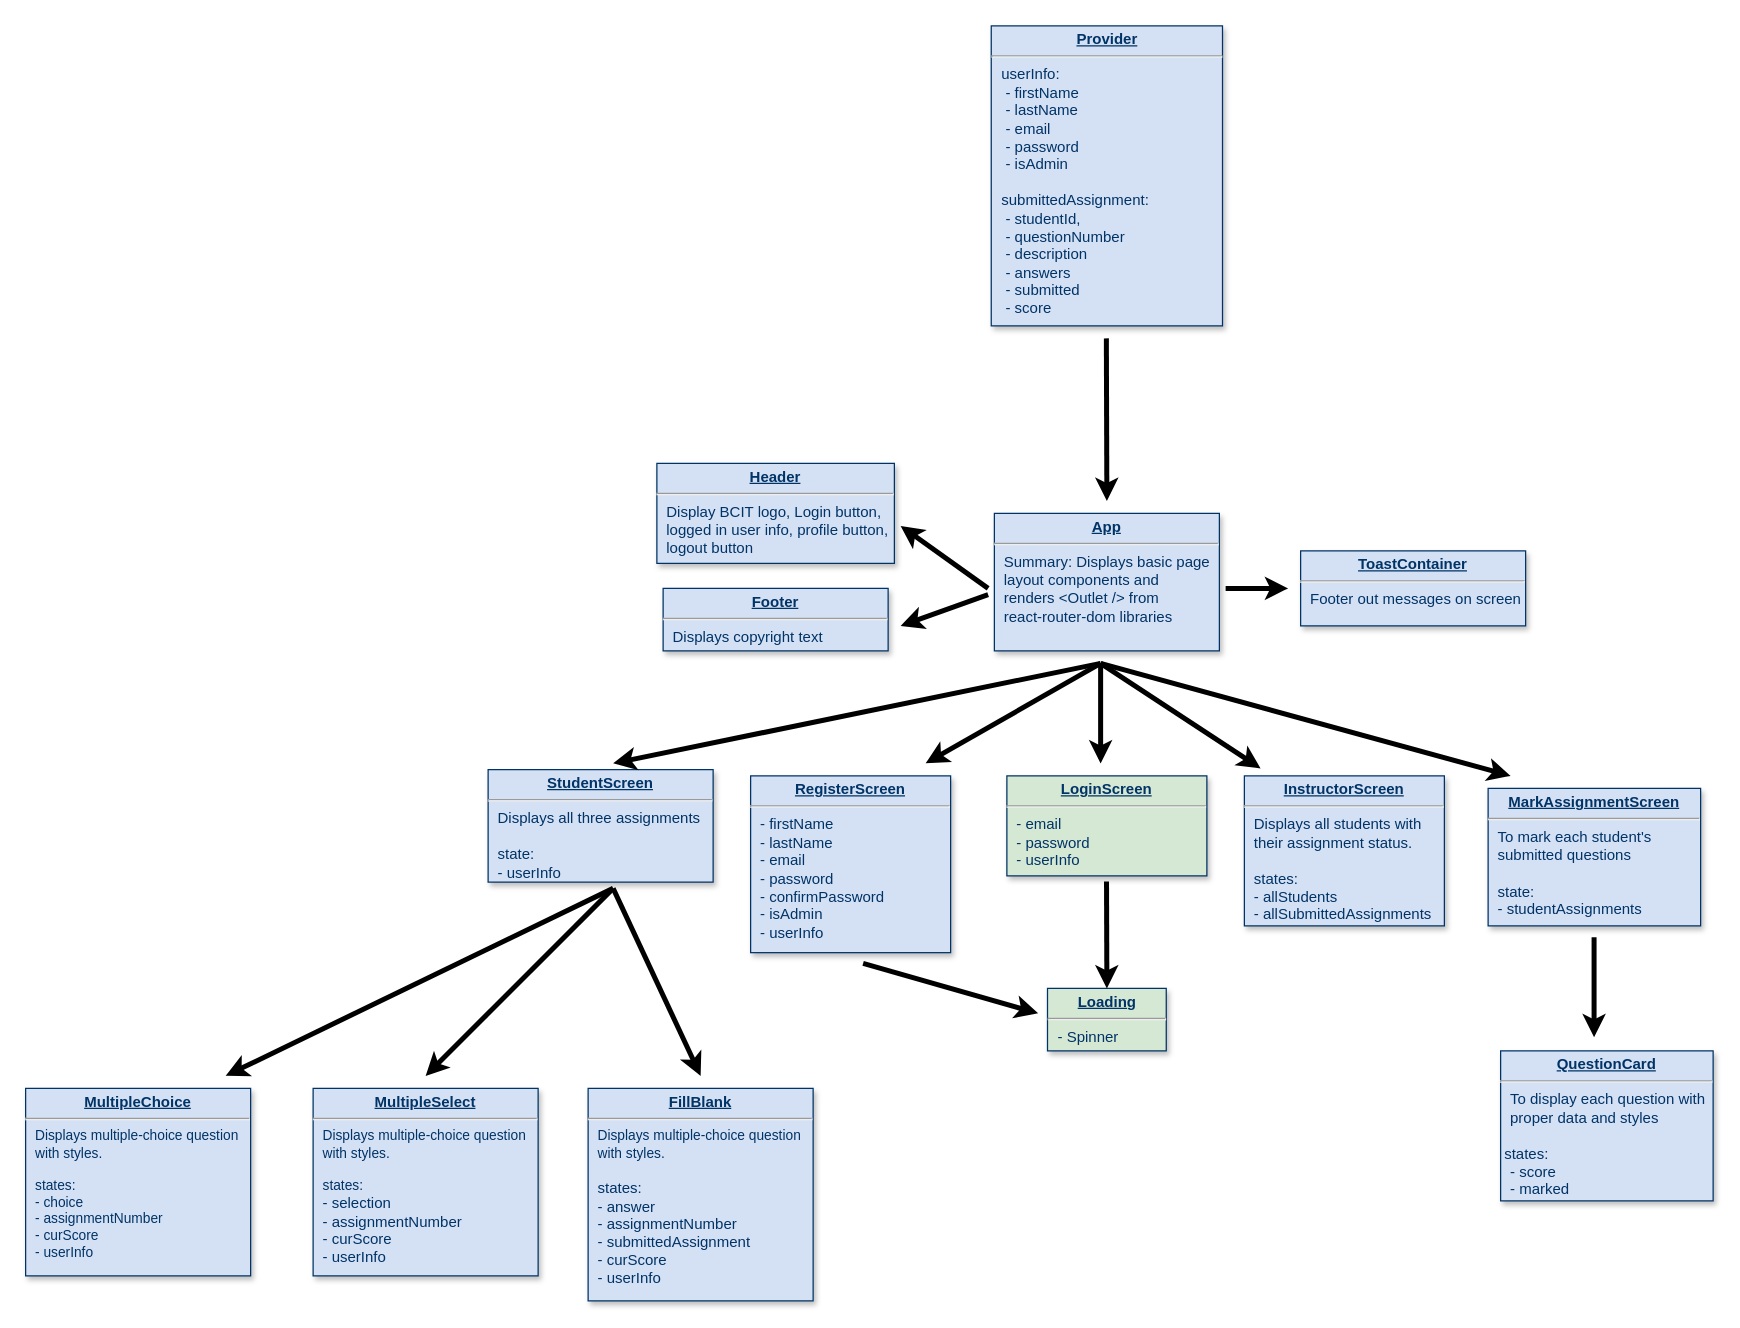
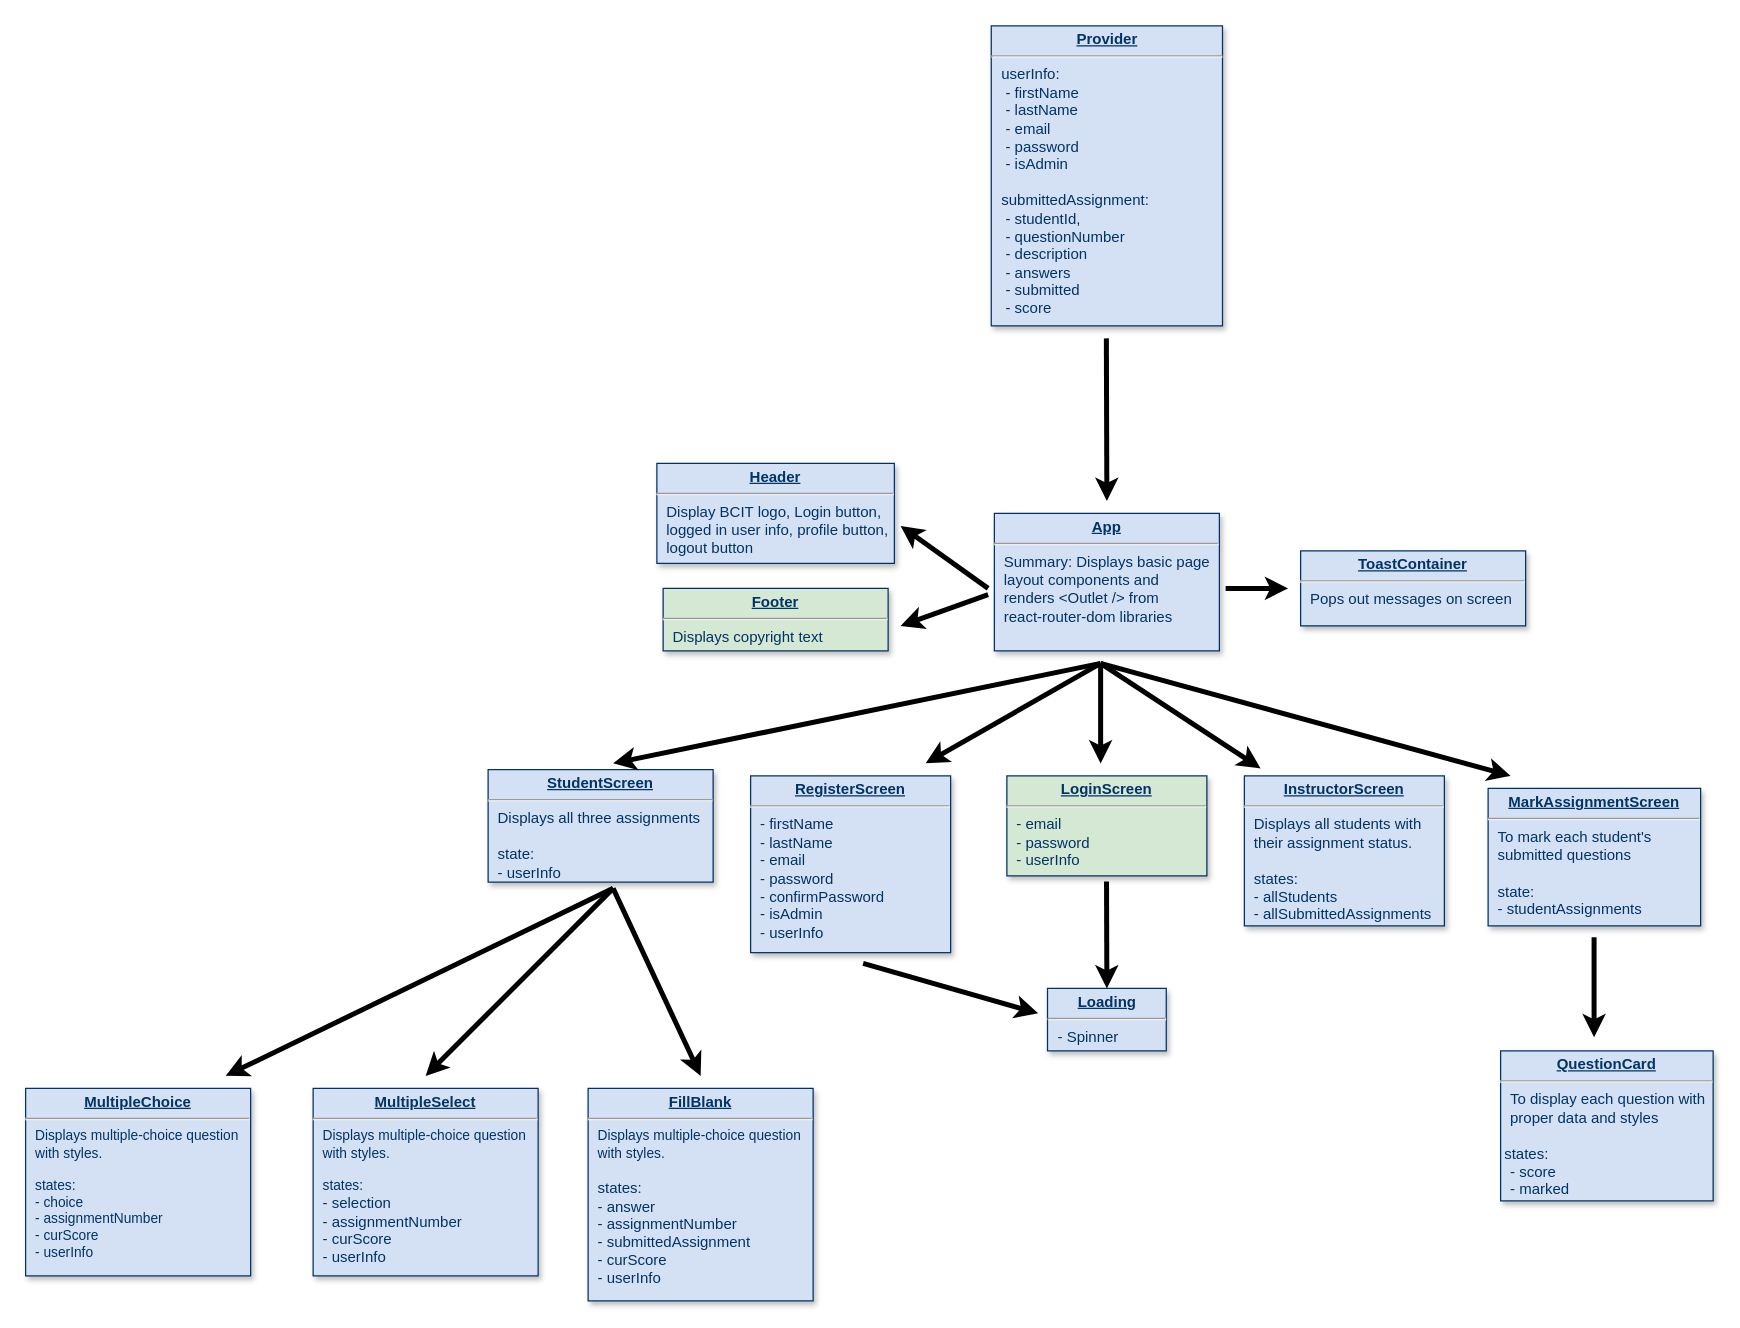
node "ToastContainer Footer out messages on screen": label "ToastContainer Footer out messages on screen" -> "ToastContainer Pops out messages on screen"
node "Footer Displays copyright text": fillcolor #d4e1f5 -> #d5e8d4
node "Loading - Spinner": fillcolor #d5e8d4 -> #d4e1f5
